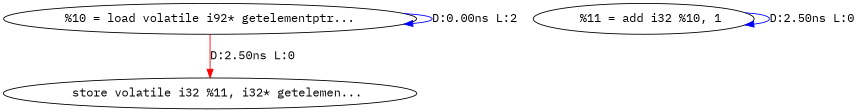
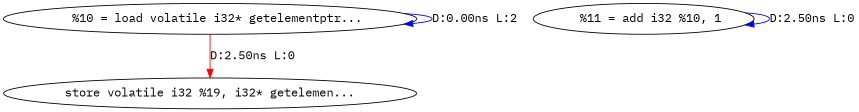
node "%10 = load volatile i92* getelementptr...": label "%10 = load volatile i92* getelementptr..." -> "%10 = load volatile i32* getelementptr..."
node "store volatile i32 %11, i32* getelemen...": label "store volatile i32 %11, i32* getelemen..." -> "store volatile i32 %19, i32* getelemen..."
